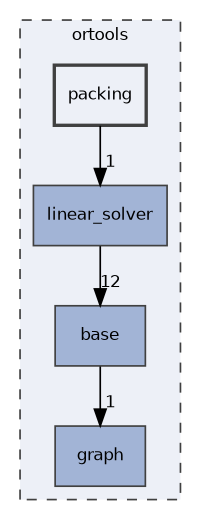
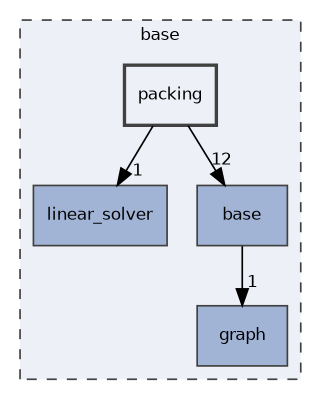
cluster "ortools": label "ortools" -> "base"
edge "linear_solver" -> "base": now "packing" -> "base"
